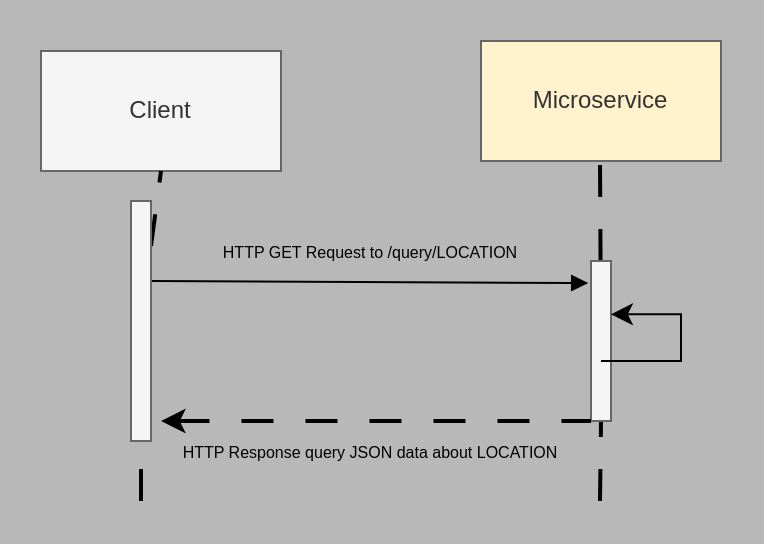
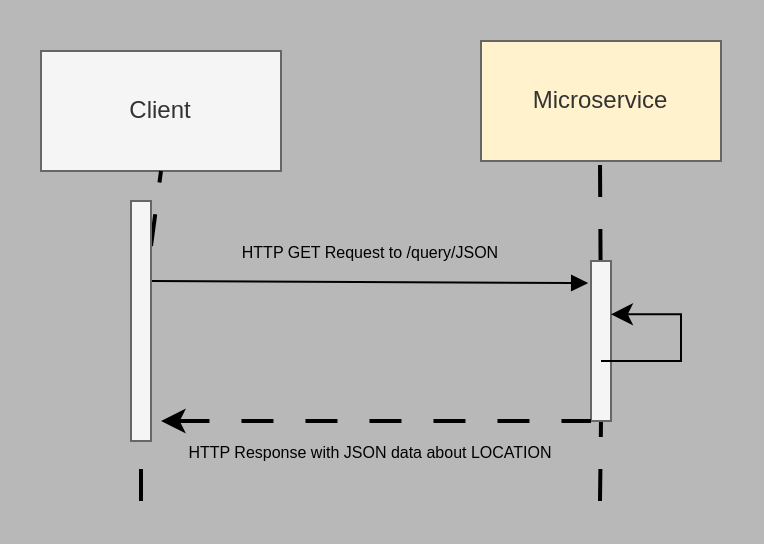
node "HTTP GET Request to /query/LOCATION": label "HTTP GET Request to /query/LOCATION" -> "HTTP GET Request to /query/JSON"
node "HTTP Response query JSON data about LOCATION": label "HTTP Response query JSON data about LOCATION" -> "HTTP Response with JSON data about LOCATION"
